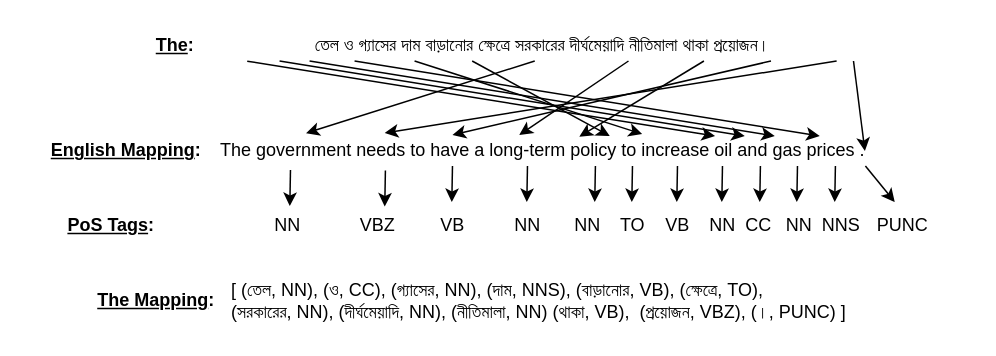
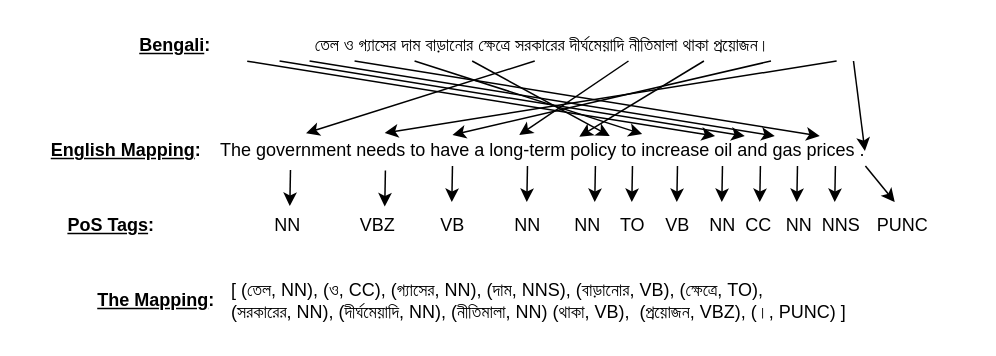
node "The:": label "The:" -> "Bengali:"
